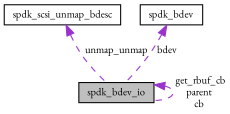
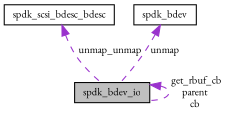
node "spdk_scsi_unmap_bdesc": label "spdk_scsi_unmap_bdesc" -> "spdk_scsi_bdesc_bdesc"
edge "spdk_bdev_io" -> "spdk_bdev": label " bdev" -> " unmap"
